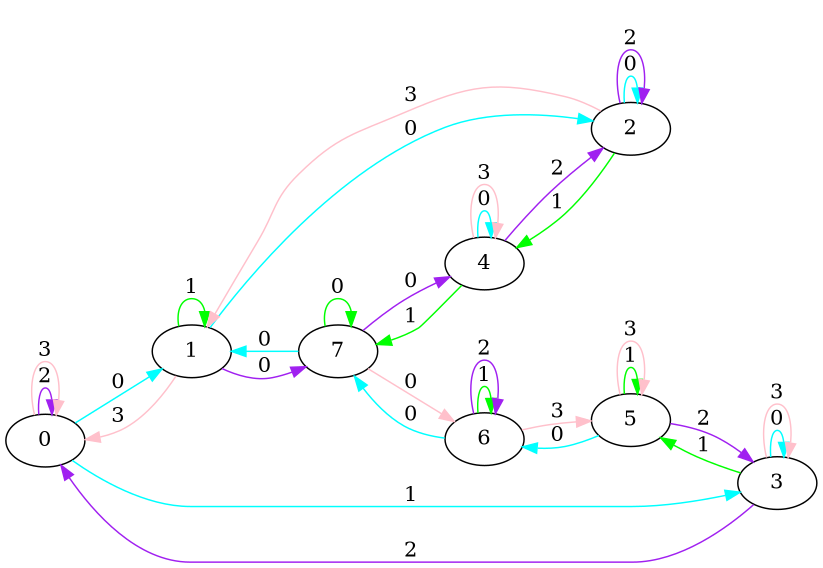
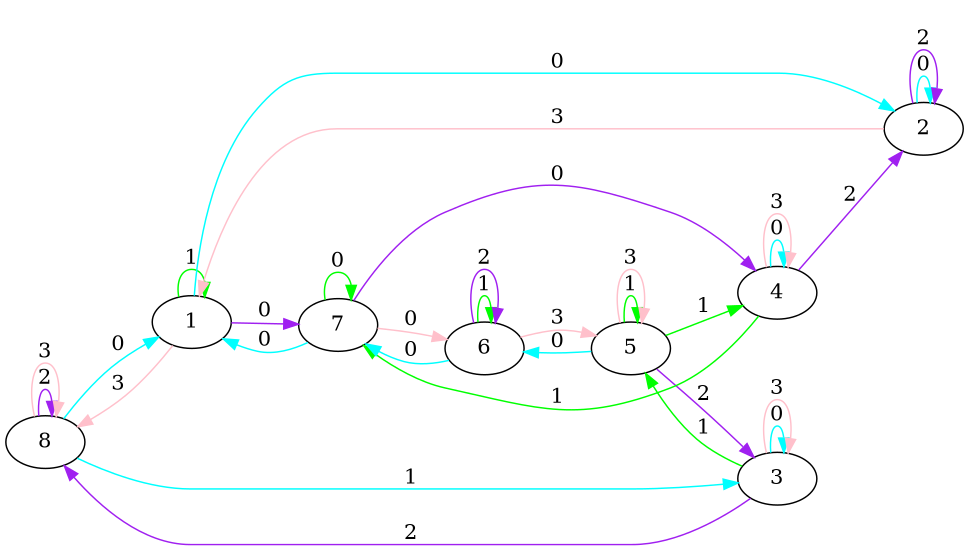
edge "2" -> "4": now "5" -> "4"
node "0": label "0" -> "8"
